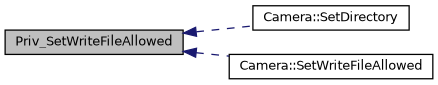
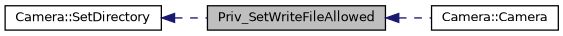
edge "Camera::SetDirectory" -> "Priv_SetWriteFileAllowed": reversed
node "Camera::SetWriteFileAllowed": label "Camera::SetWriteFileAllowed" -> "Camera::Camera"
